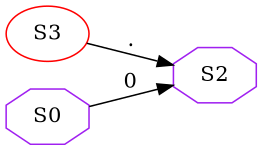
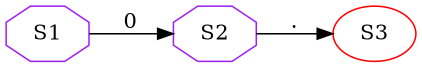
edge "S3" -> "S2": reversed
node "S0": label "S0" -> "S1"
